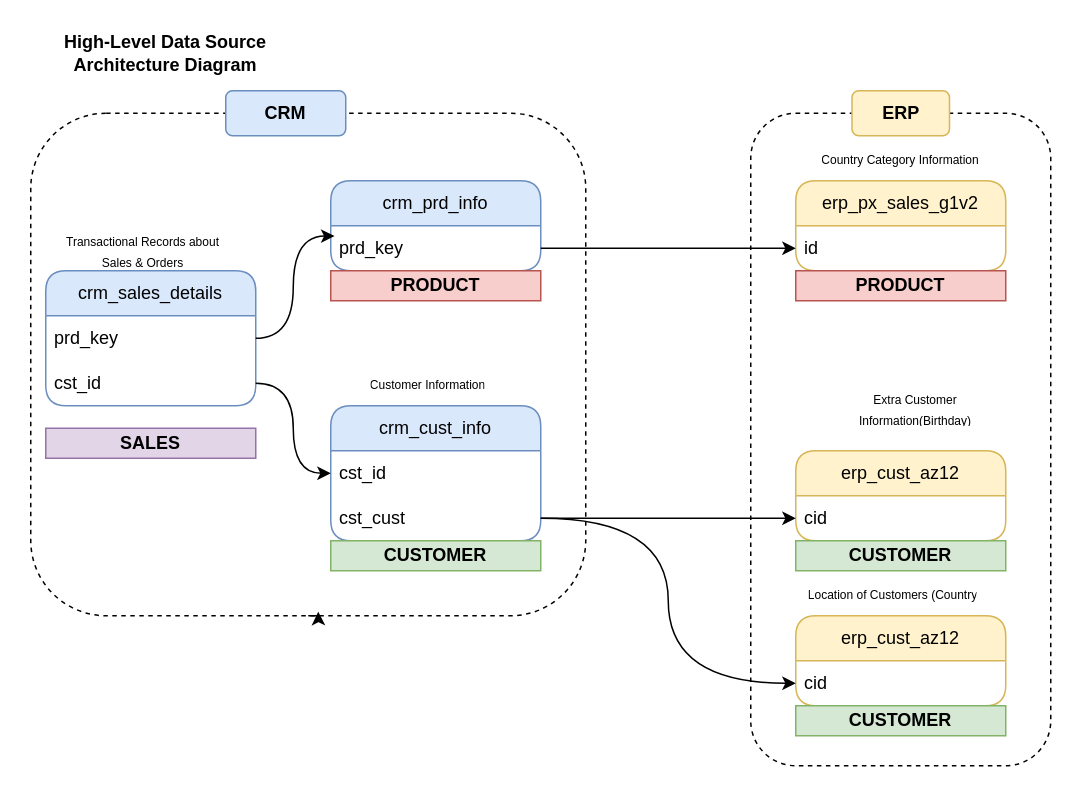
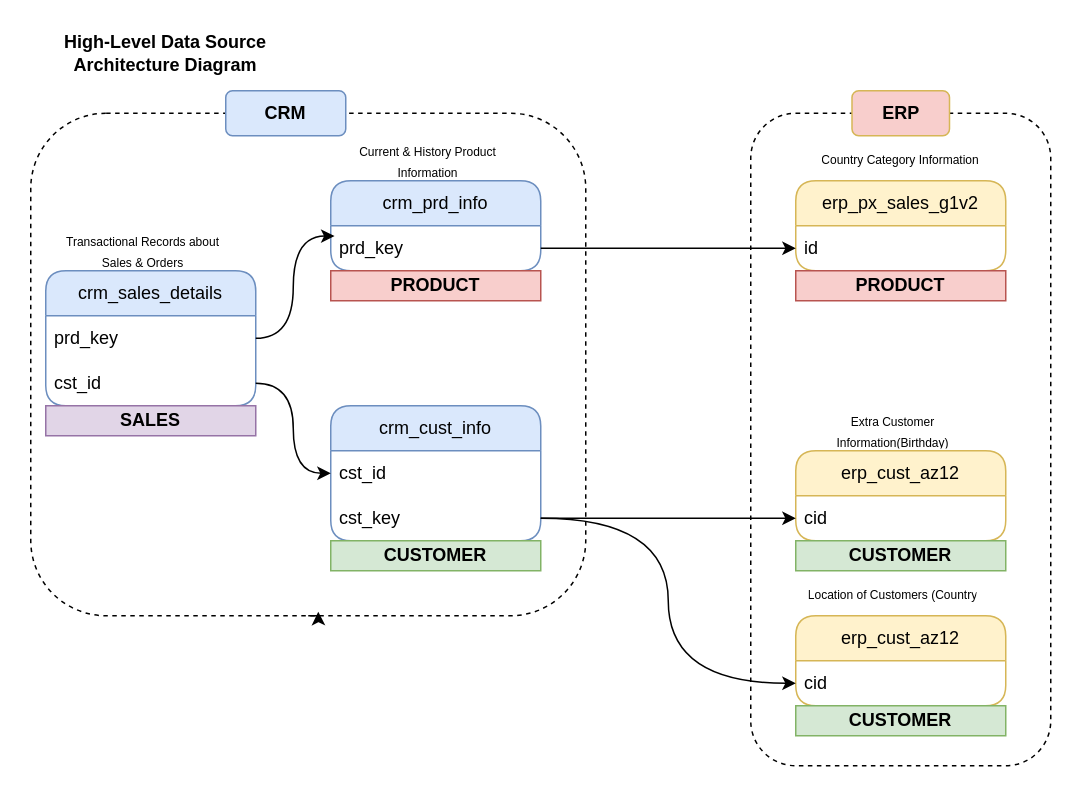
node "ERP": fillcolor #fff2cc -> #f8cecc
node "Current & History Product Information": added
node "Customer Information": removed
node "Extra Customer Information(Birthday)": moved (916, 406) -> (893, 428)
node "SALES": moved (151, 443) -> (151, 421)
node "cst_cust": label "cst_cust" -> "cst_key"
